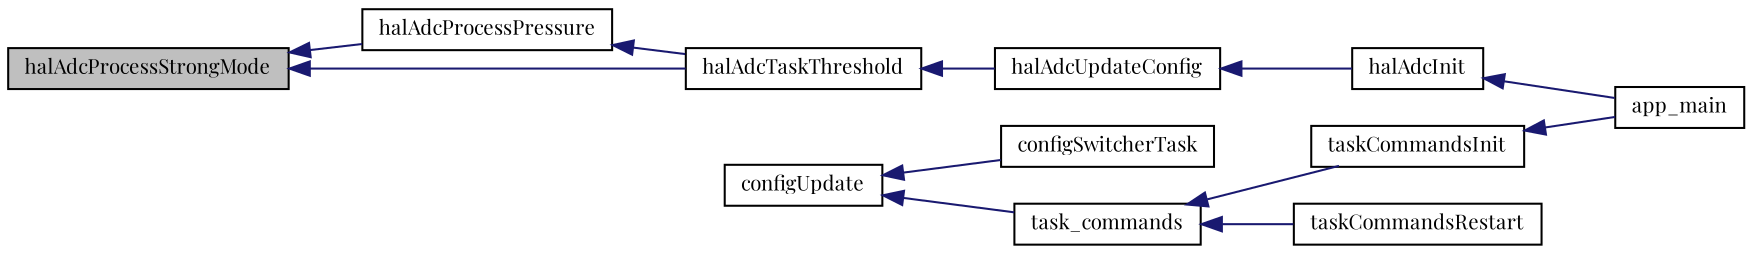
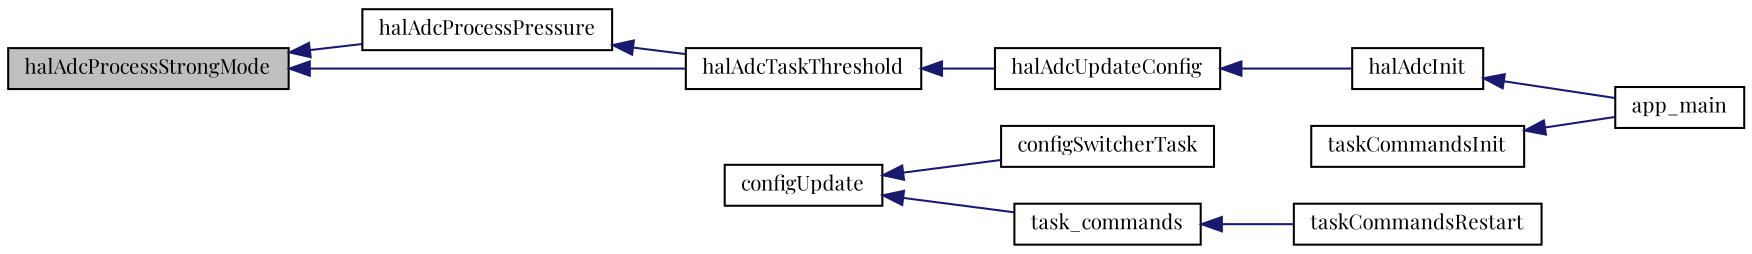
edge "taskCommandsInit" -> "task_commands": removed
